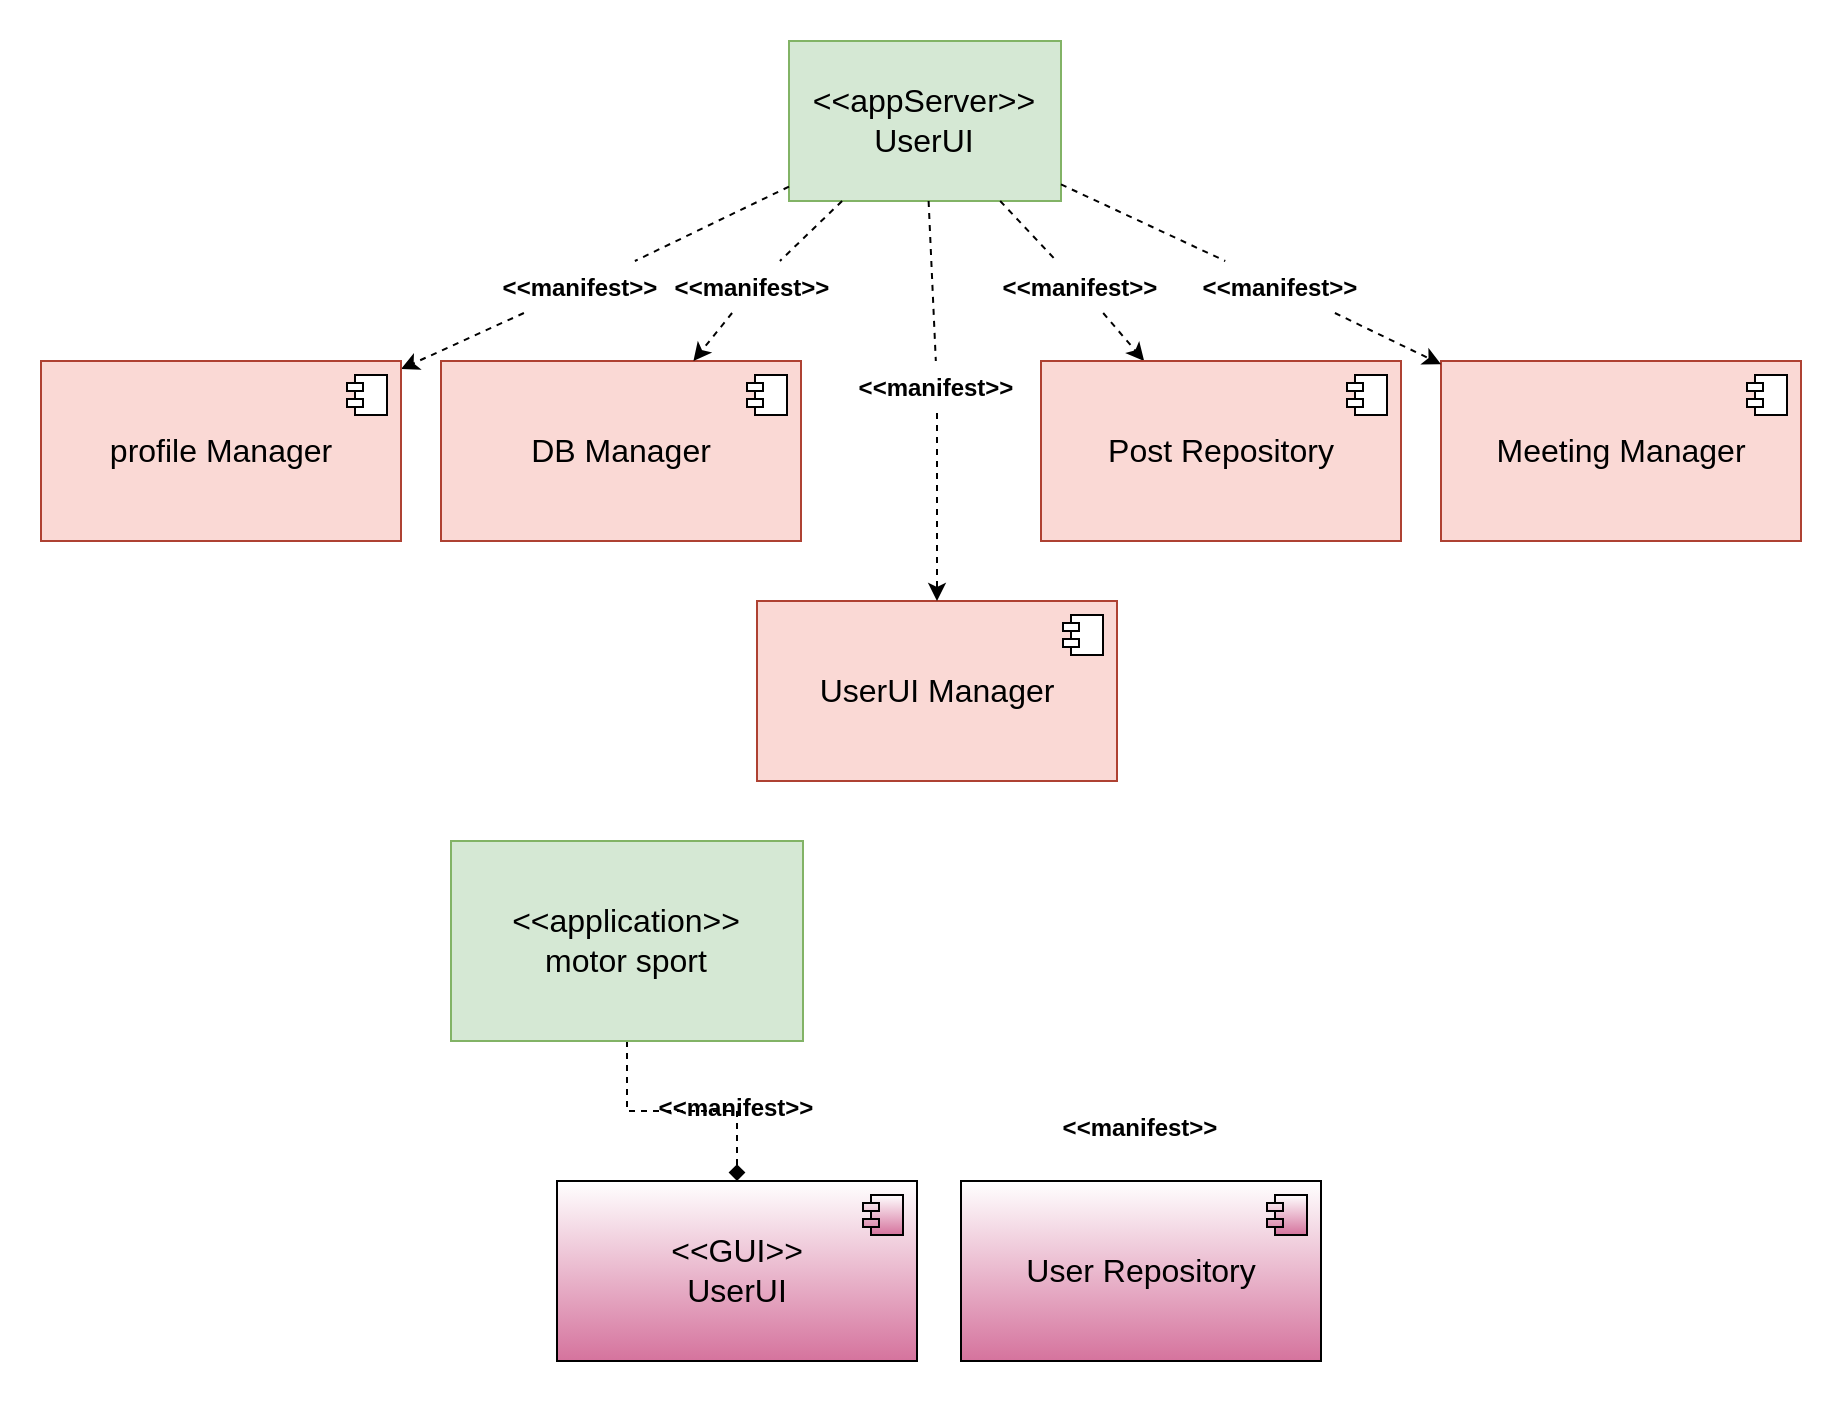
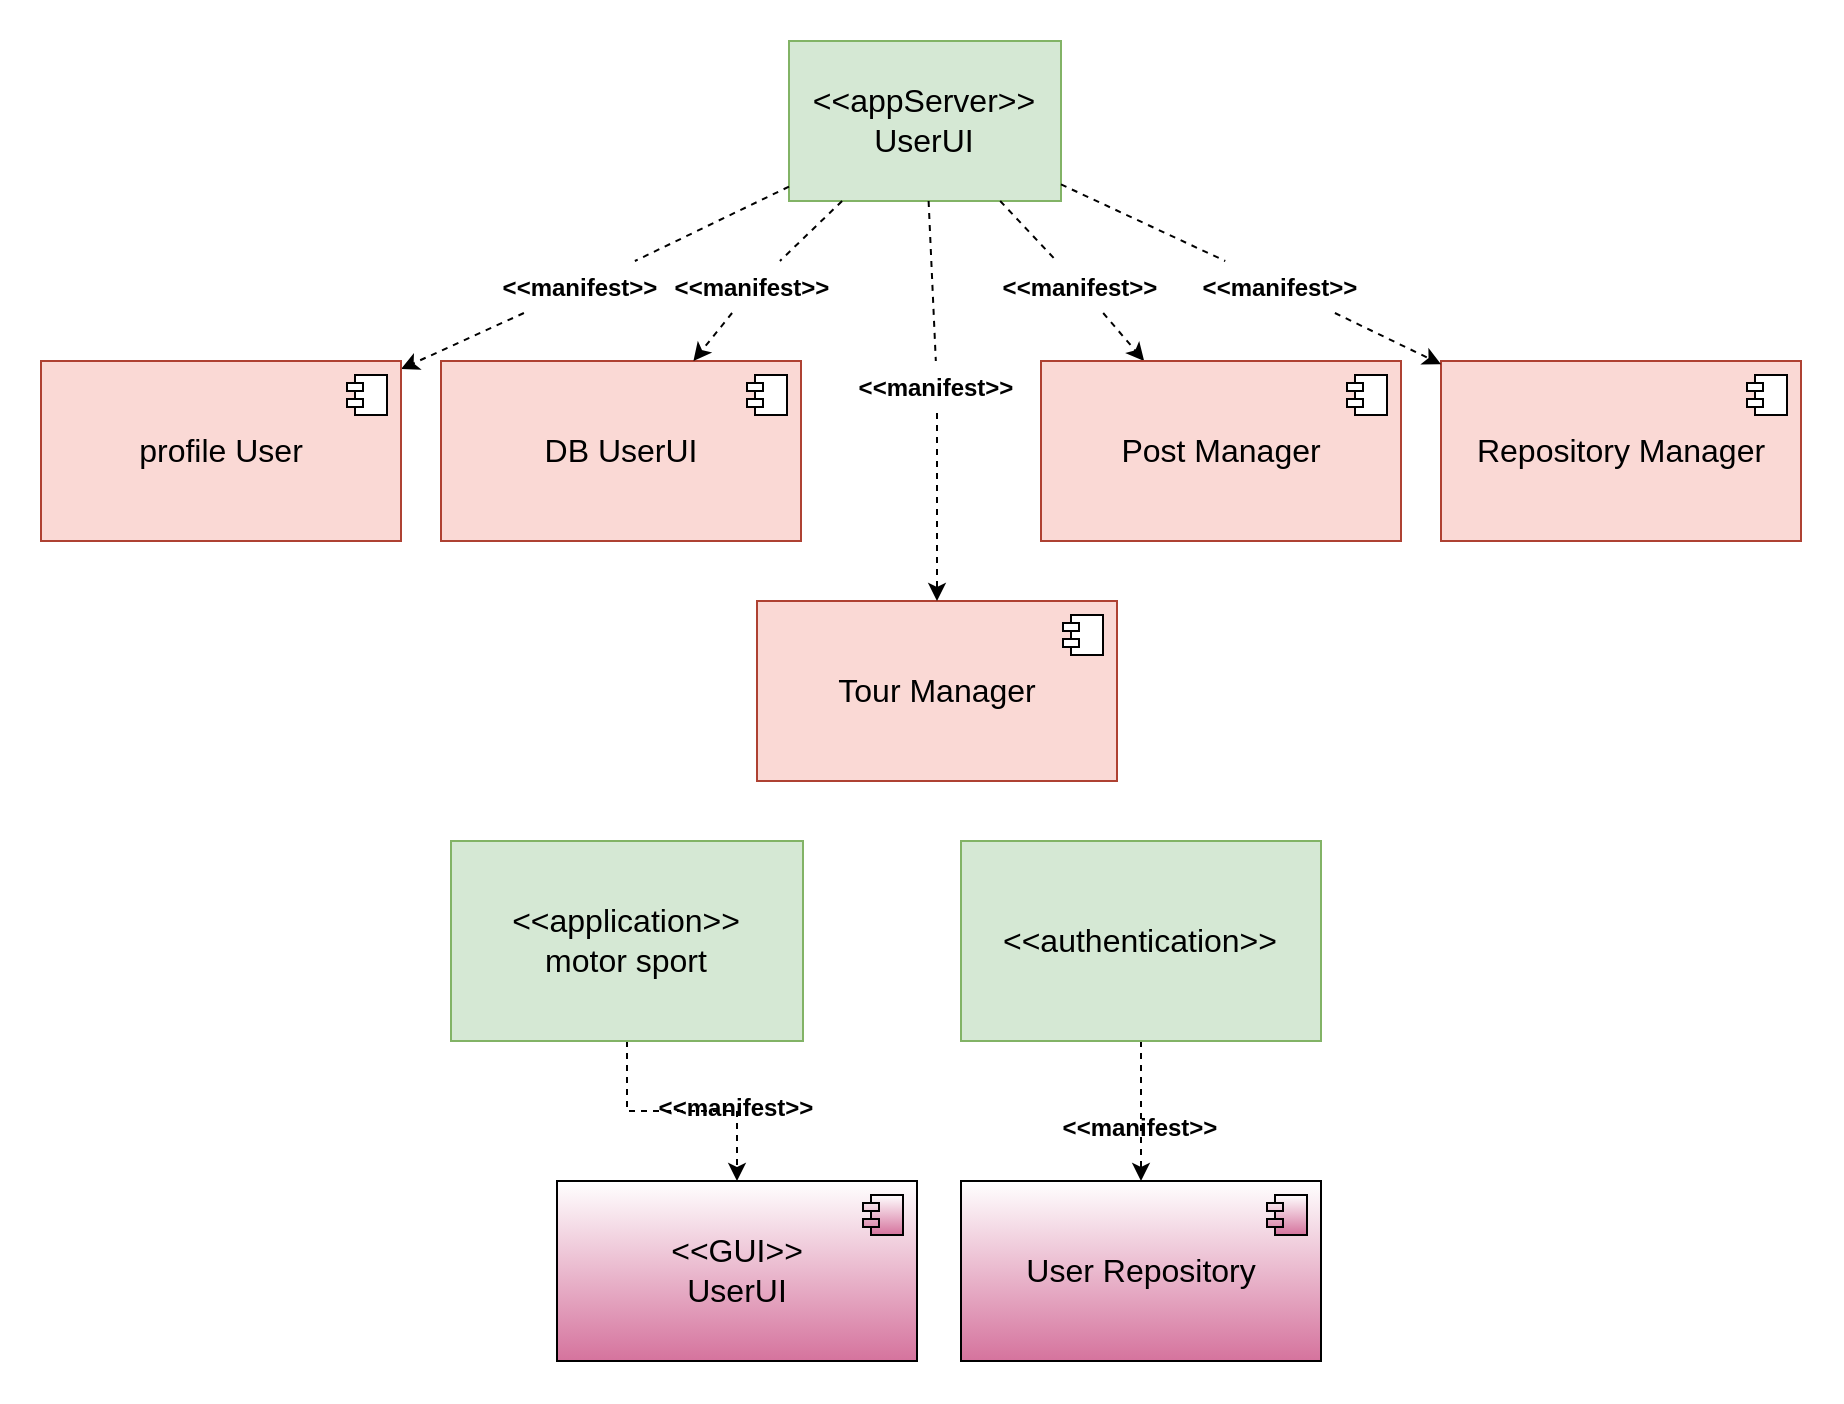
node "profile Manager": label "profile Manager" -> "profile User"
node "DB Manager": label "DB Manager" -> "DB UserUI"
node "Post Repository": label "Post Repository" -> "Post Manager"
node "Meeting Manager": label "Meeting Manager" -> "Repository Manager"
node "UserUI Manager": label "UserUI Manager" -> "Tour Manager"
node "<<authentication>>": added
edge "<<authentication>>" -> "User Repository": added
edge "<<application>>motor sport" -> "<<GUI>> UserUI": arrowhead diamond -> classic
